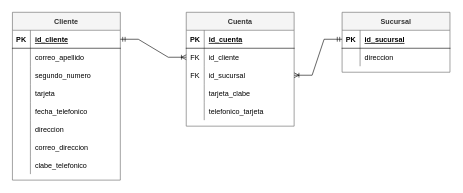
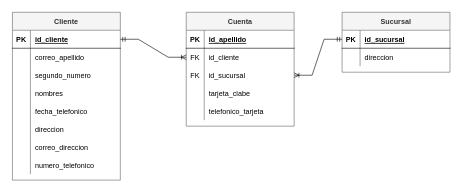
node "id_cuenta": label "id_cuenta" -> "id_apellido"
node "tarjeta": label "tarjeta" -> "nombres"
node "clabe_telefonico": label "clabe_telefonico" -> "numero_telefonico"
